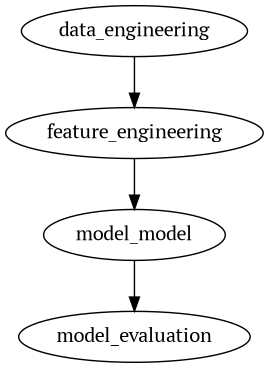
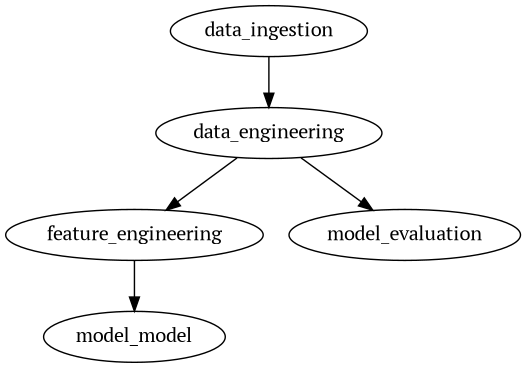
node "data_ingestion": added
edge "model_model" -> "model_evaluation": now "data_engineering" -> "model_evaluation"
